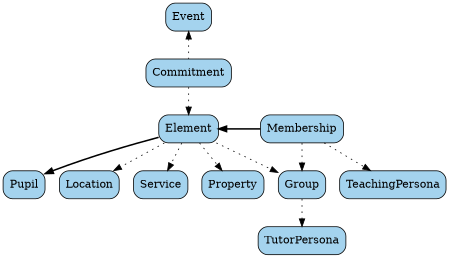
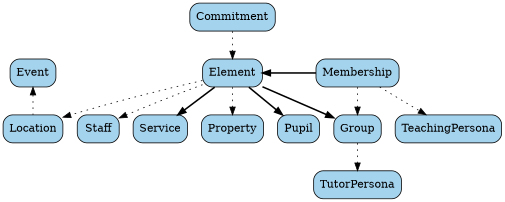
edge "Commitment" -> "Event": now "Location" -> "Event"
node "Staff": added
edge "Element" -> "Service": style dotted -> bold
edge "Element" -> "Group": style dotted -> bold
